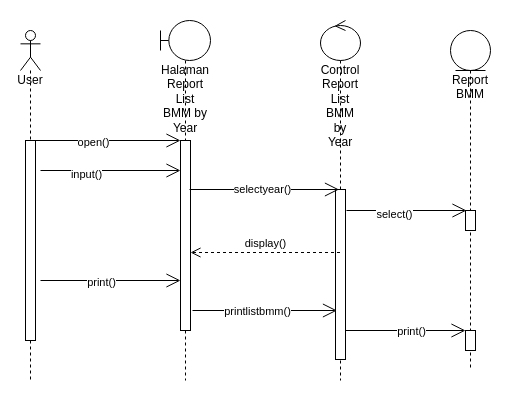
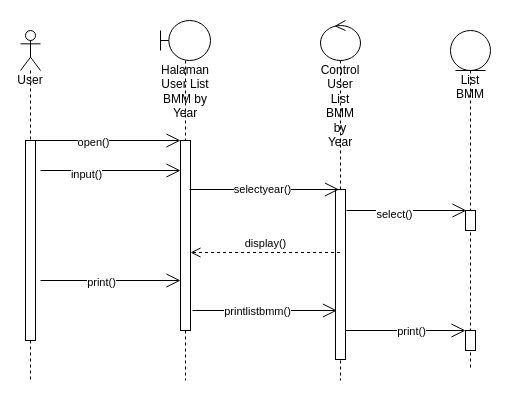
node "Report BMM": label "Report BMM" -> "List BMM"
node "Halaman Report List BMM by Year": label "Halaman Report List BMM by Year" -> "Halaman User List BMM by Year"
node "Control Report List BMM by Year": label "Control Report List BMM by Year" -> "Control User List BMM by Year"
